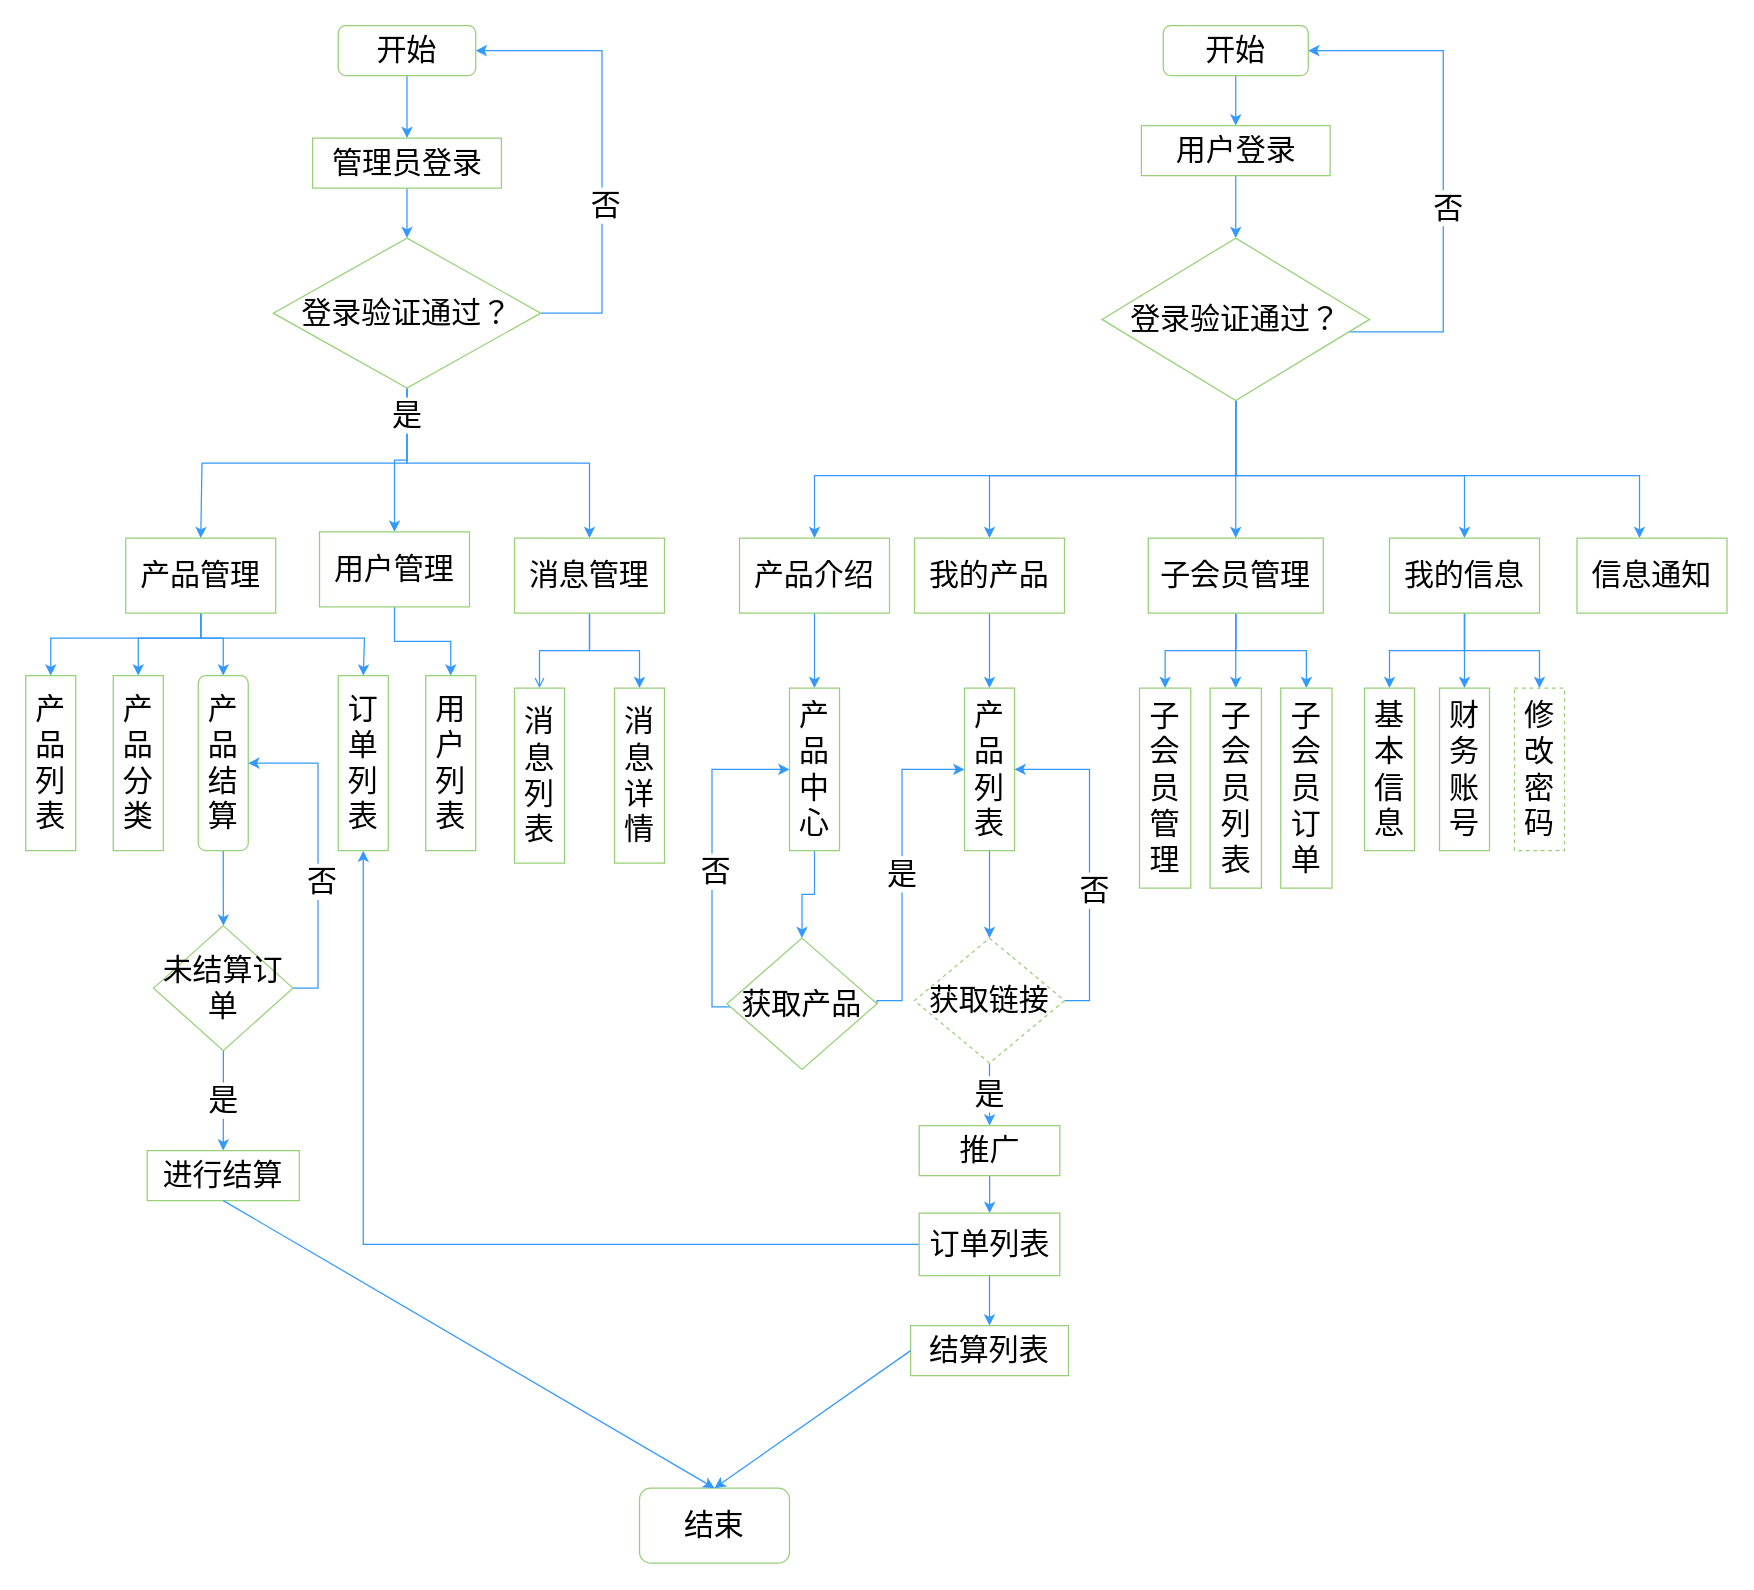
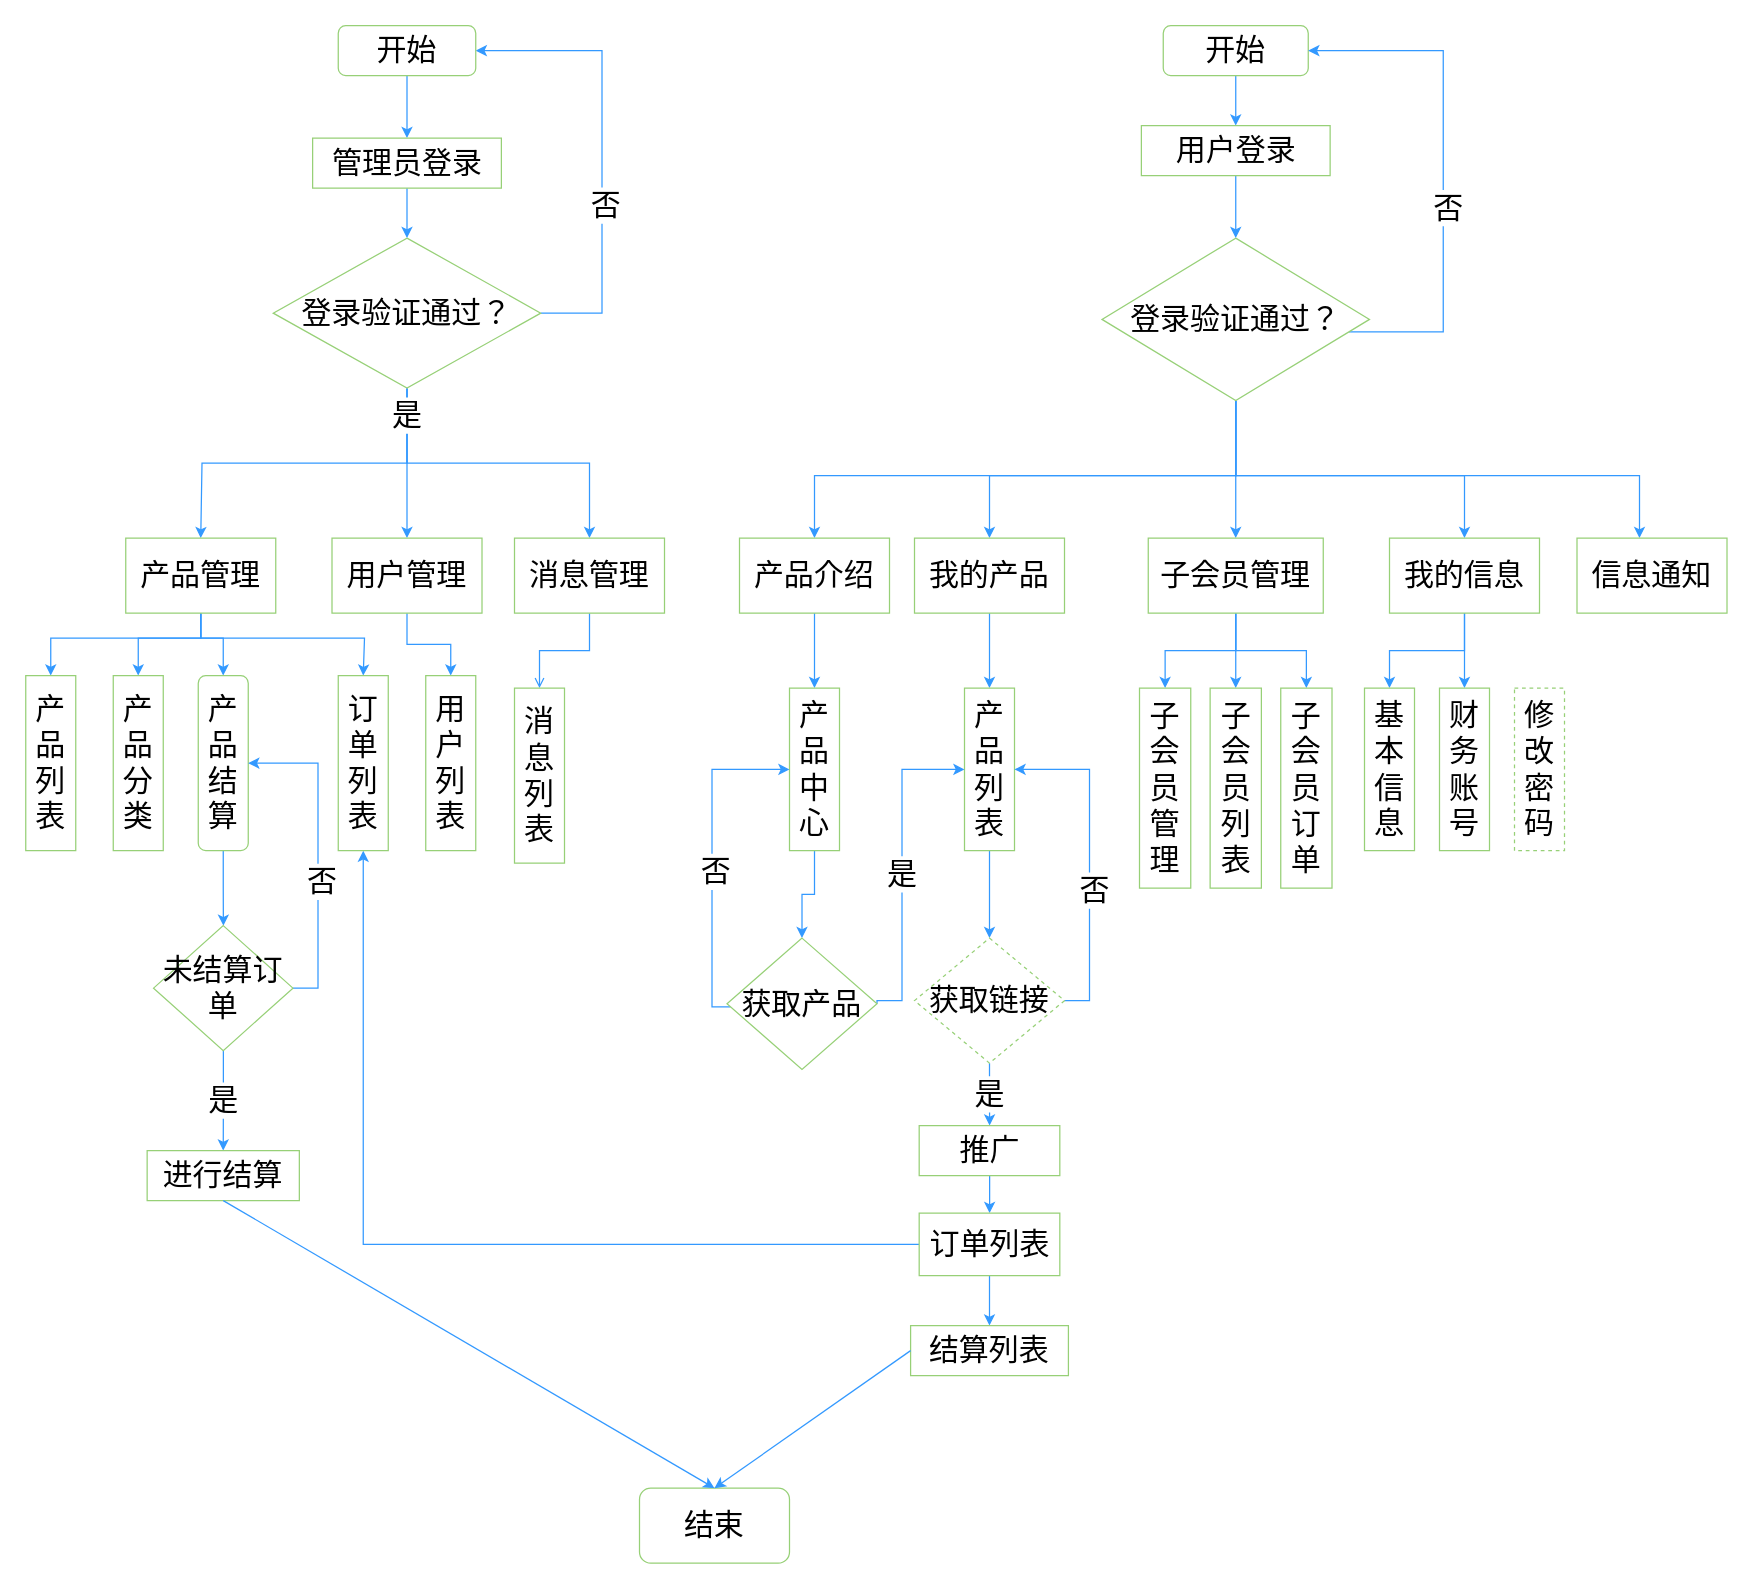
node "用户管理": moved (394, 569) -> (407, 576)
edge "消息管理" -> "消息详情": removed
edge "我的信息" -> "修改密码": removed
node "消息详情": removed
